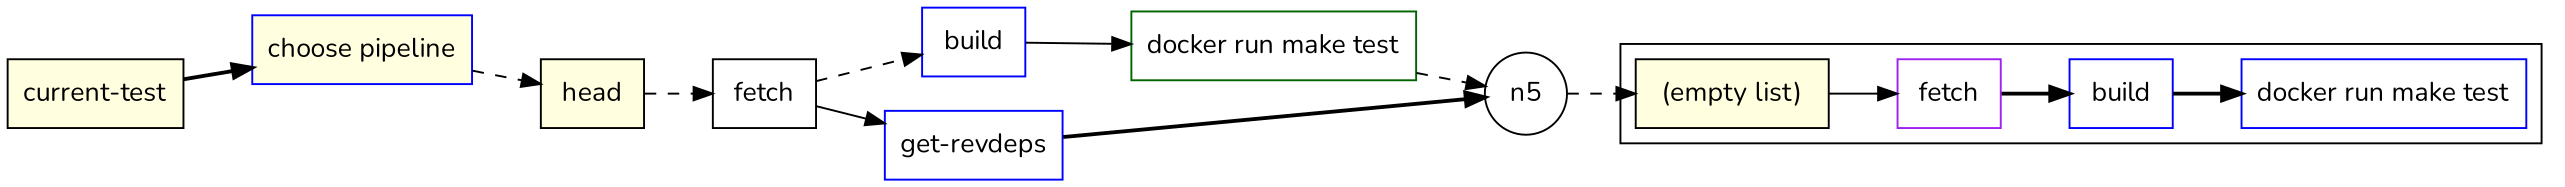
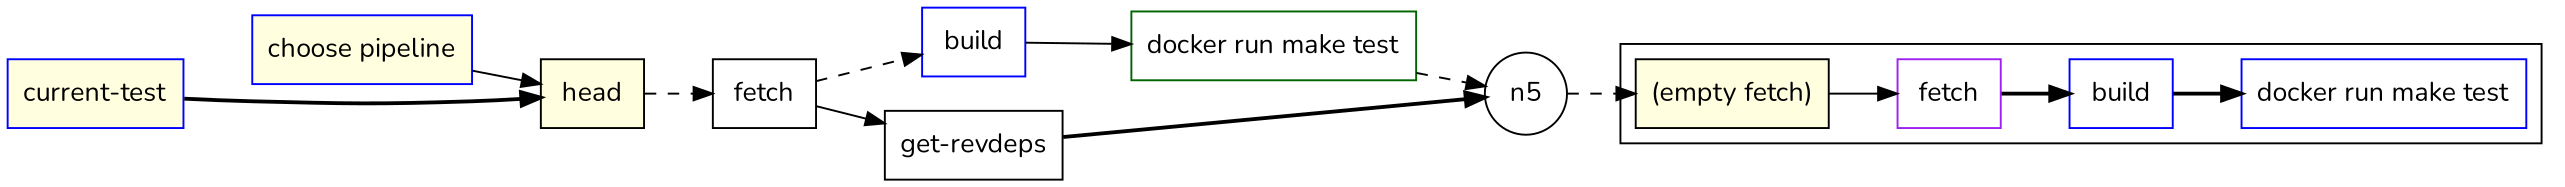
edge "current-test" -> "choose pipeline": now "current-test" -> "head"
edge "choose pipeline" -> "head": style dashed -> solid
node "current-test": color black -> blue
node "(empty list)": label "(empty list)" -> "(empty fetch)"
node "get-revdeps": color blue -> black
